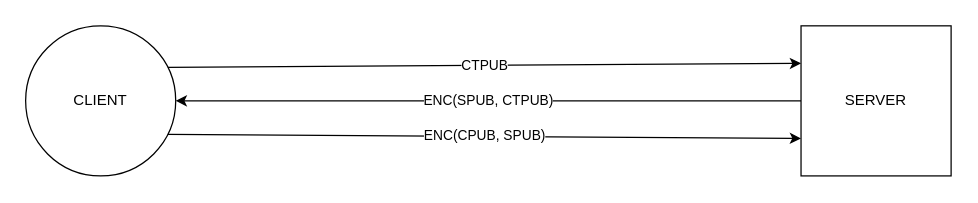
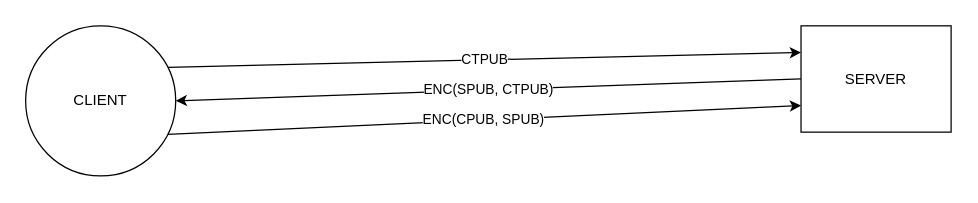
node "SERVER": size 150x150 -> 150x106
